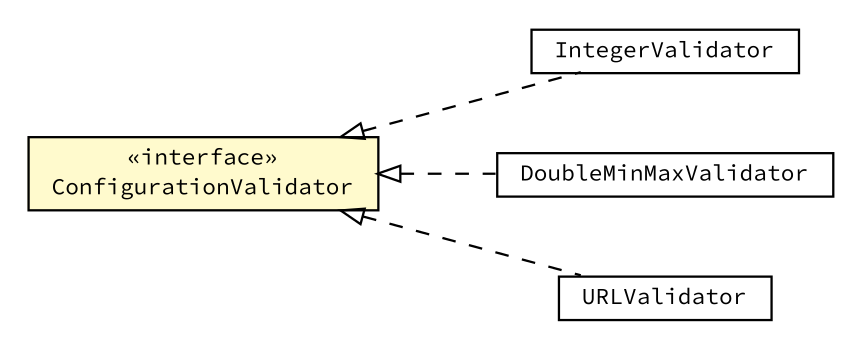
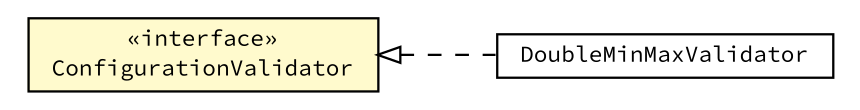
node "IntegerValidator": removed
node "URLValidator": removed
